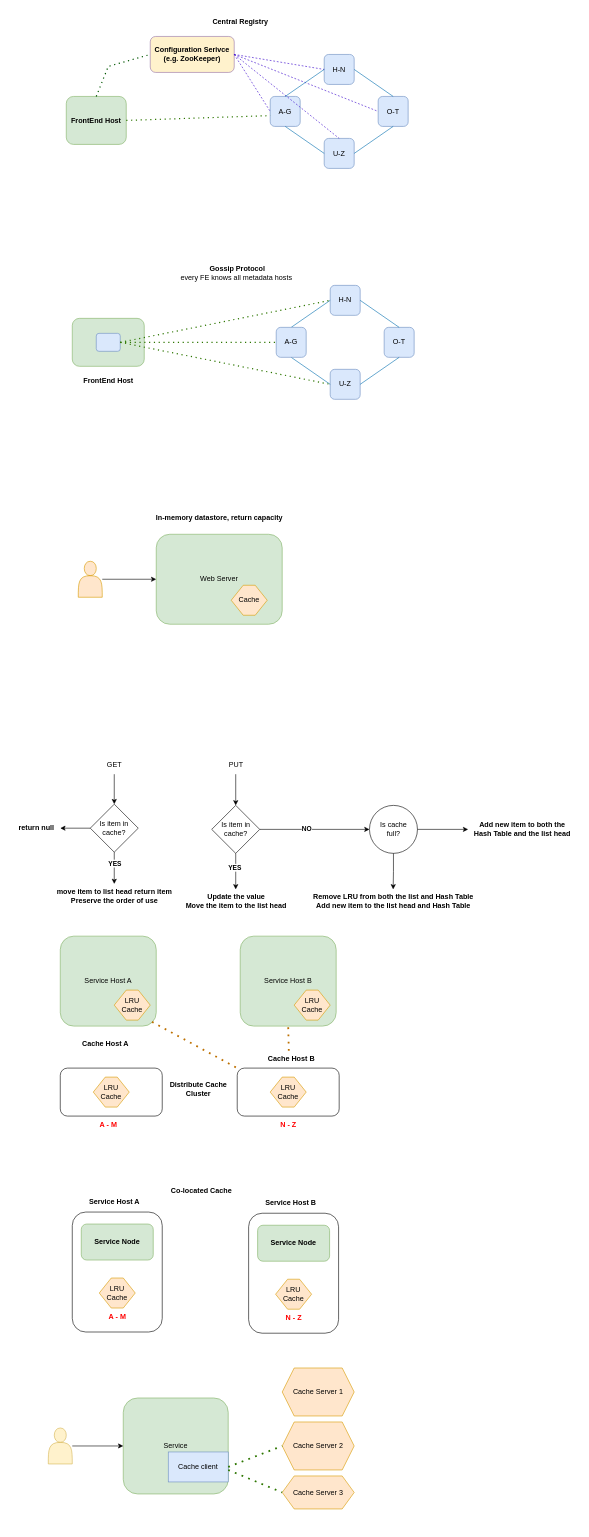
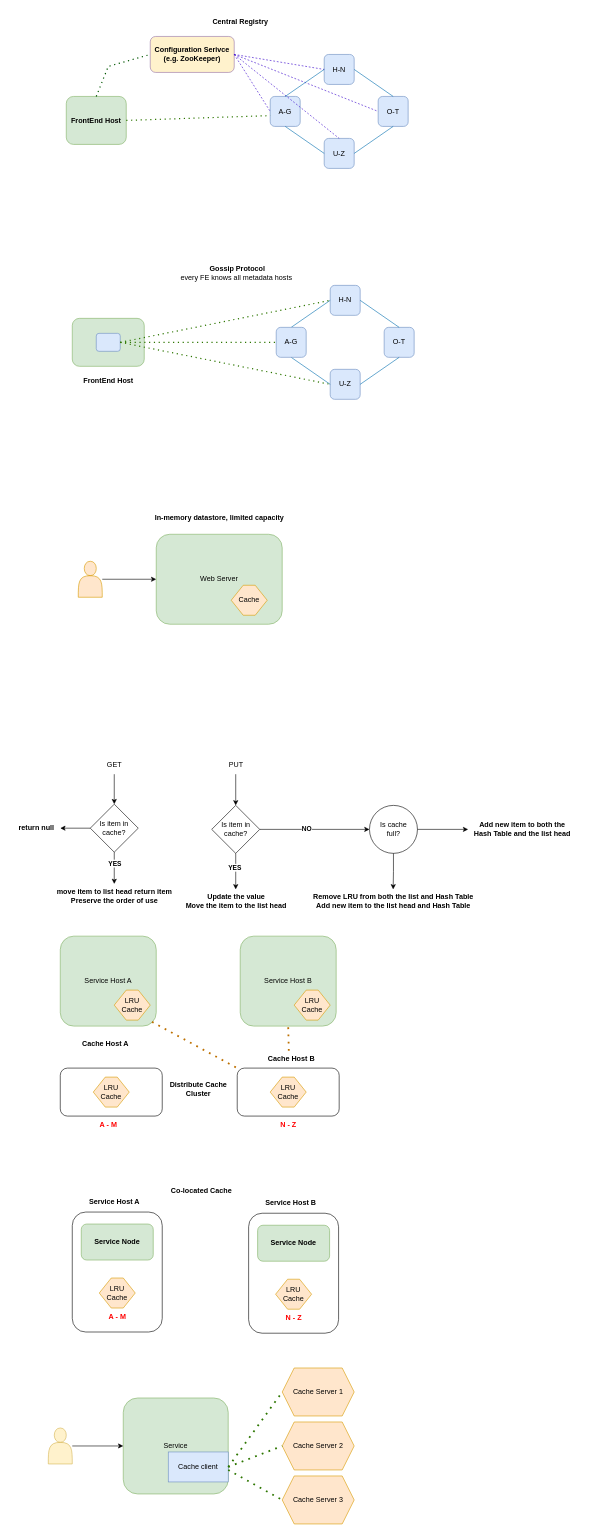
node "In-memory datastore, return capacity": label "In-memory datastore, return capacity" -> "In-memory datastore, limited capacity"
edge "Cache Server 1" -- "Cache client": added
node "Cache Server 3": size 72x33 -> 72x48
